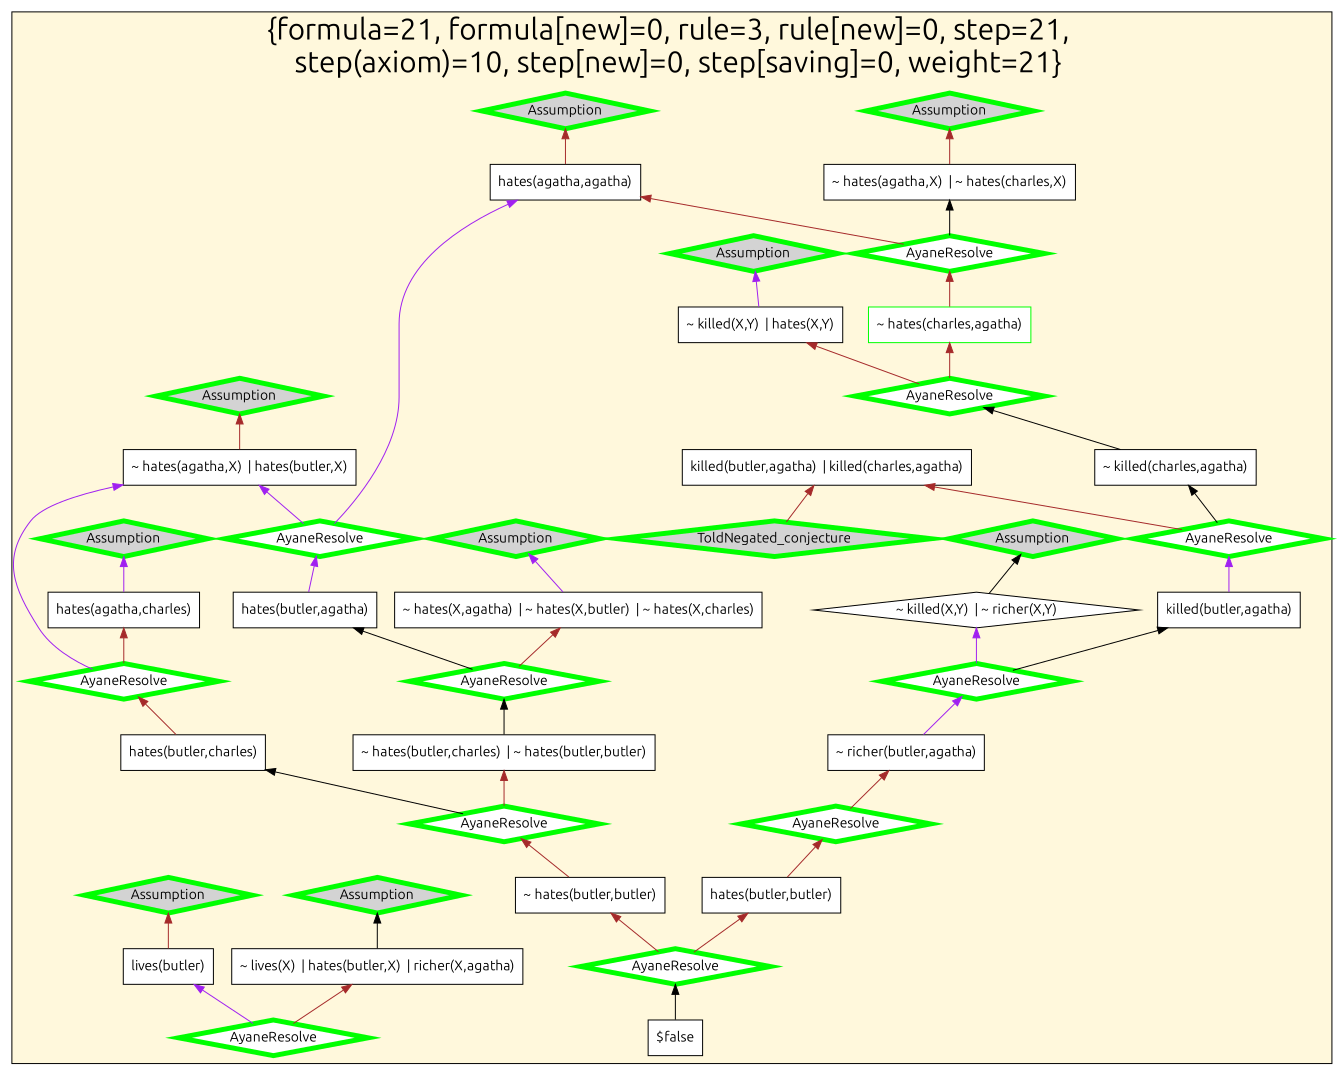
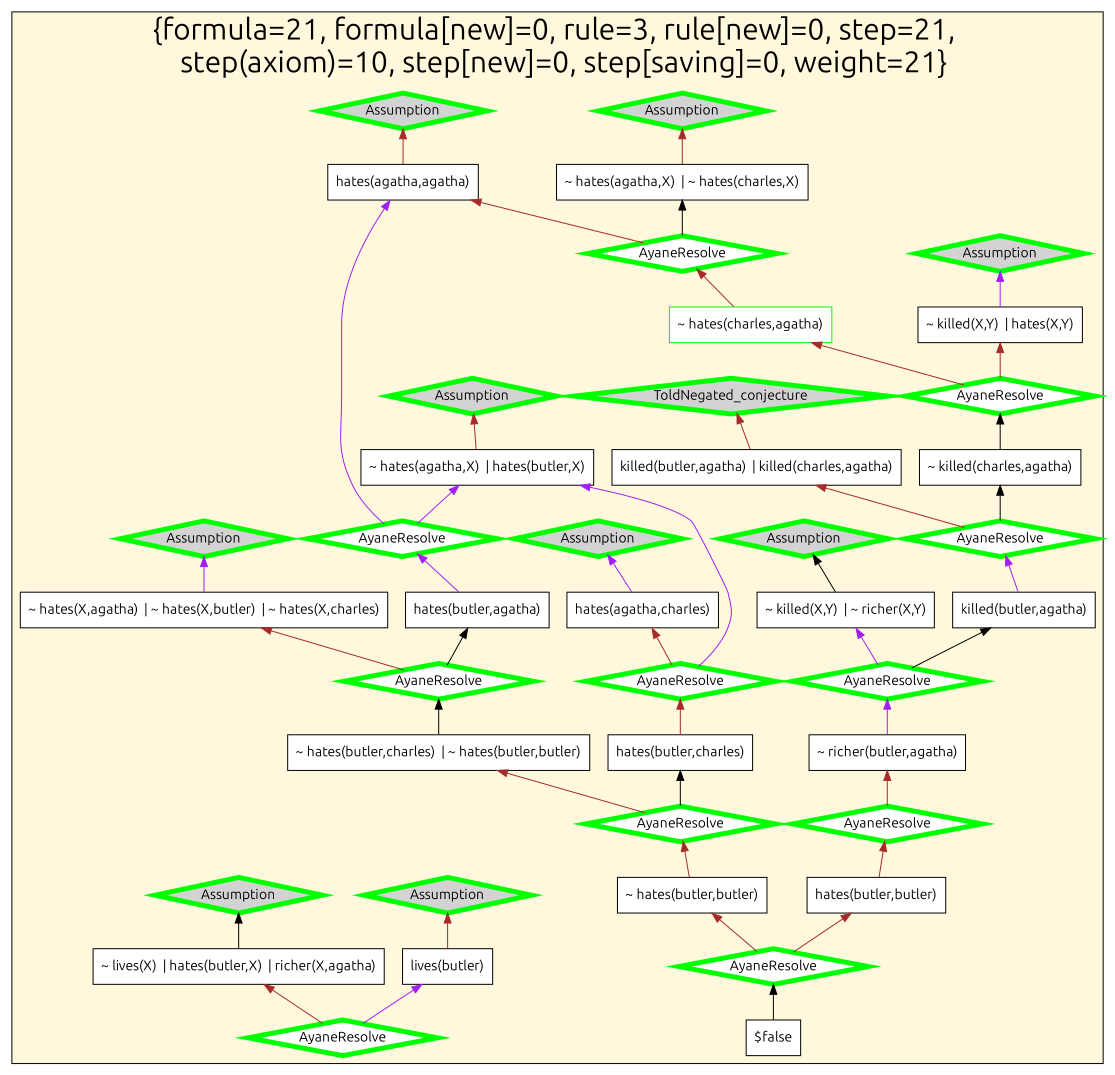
edge "ToldNegated_conjecture" -> "killed(butler,agatha)  | killed(charles,agatha)": reversed
node "~ killed(X,Y)  | ~ richer(X,Y)": shape diamond -> box
